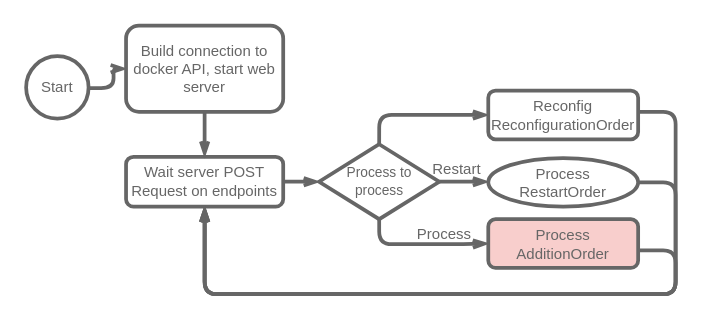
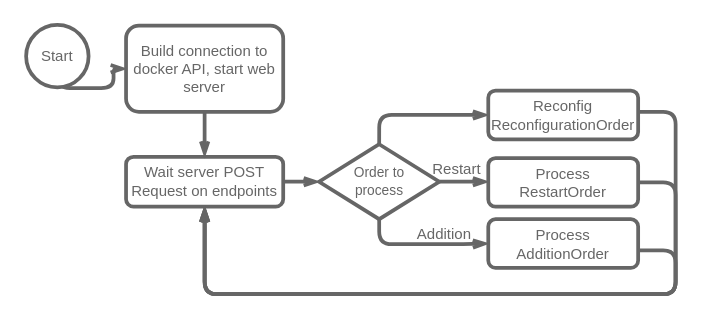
node "Start": moved (57, 88) -> (57, 56)
node "Process to process": label "Process to process" -> "Order to process"
node "Process RestartOrder": shape ellipse -> rounded rectangle
node "Process": label "Process" -> "Addition"
node "Process AdditionOrder": fillcolor #f8cecc -> #ffffff
